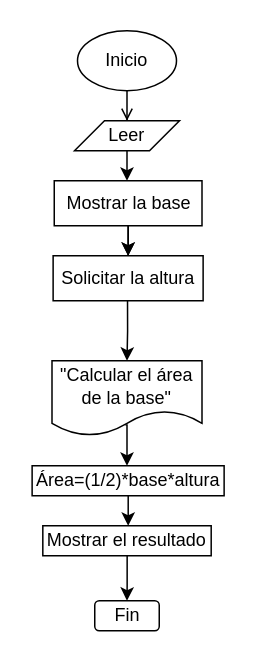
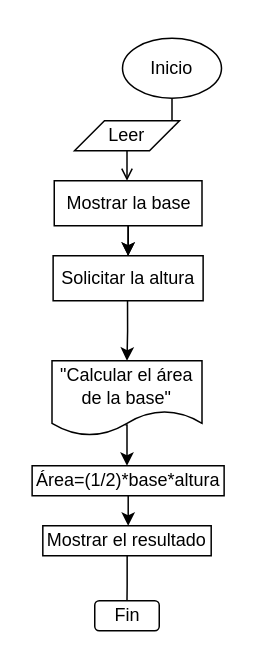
node "Inicio": moved (127, 61) -> (172, 68)
edge "Leer" -> "Mostrar la base": arrowhead classic -> open
edge "Mostrar el resultado" -> "Fin": arrowhead classic -> none
